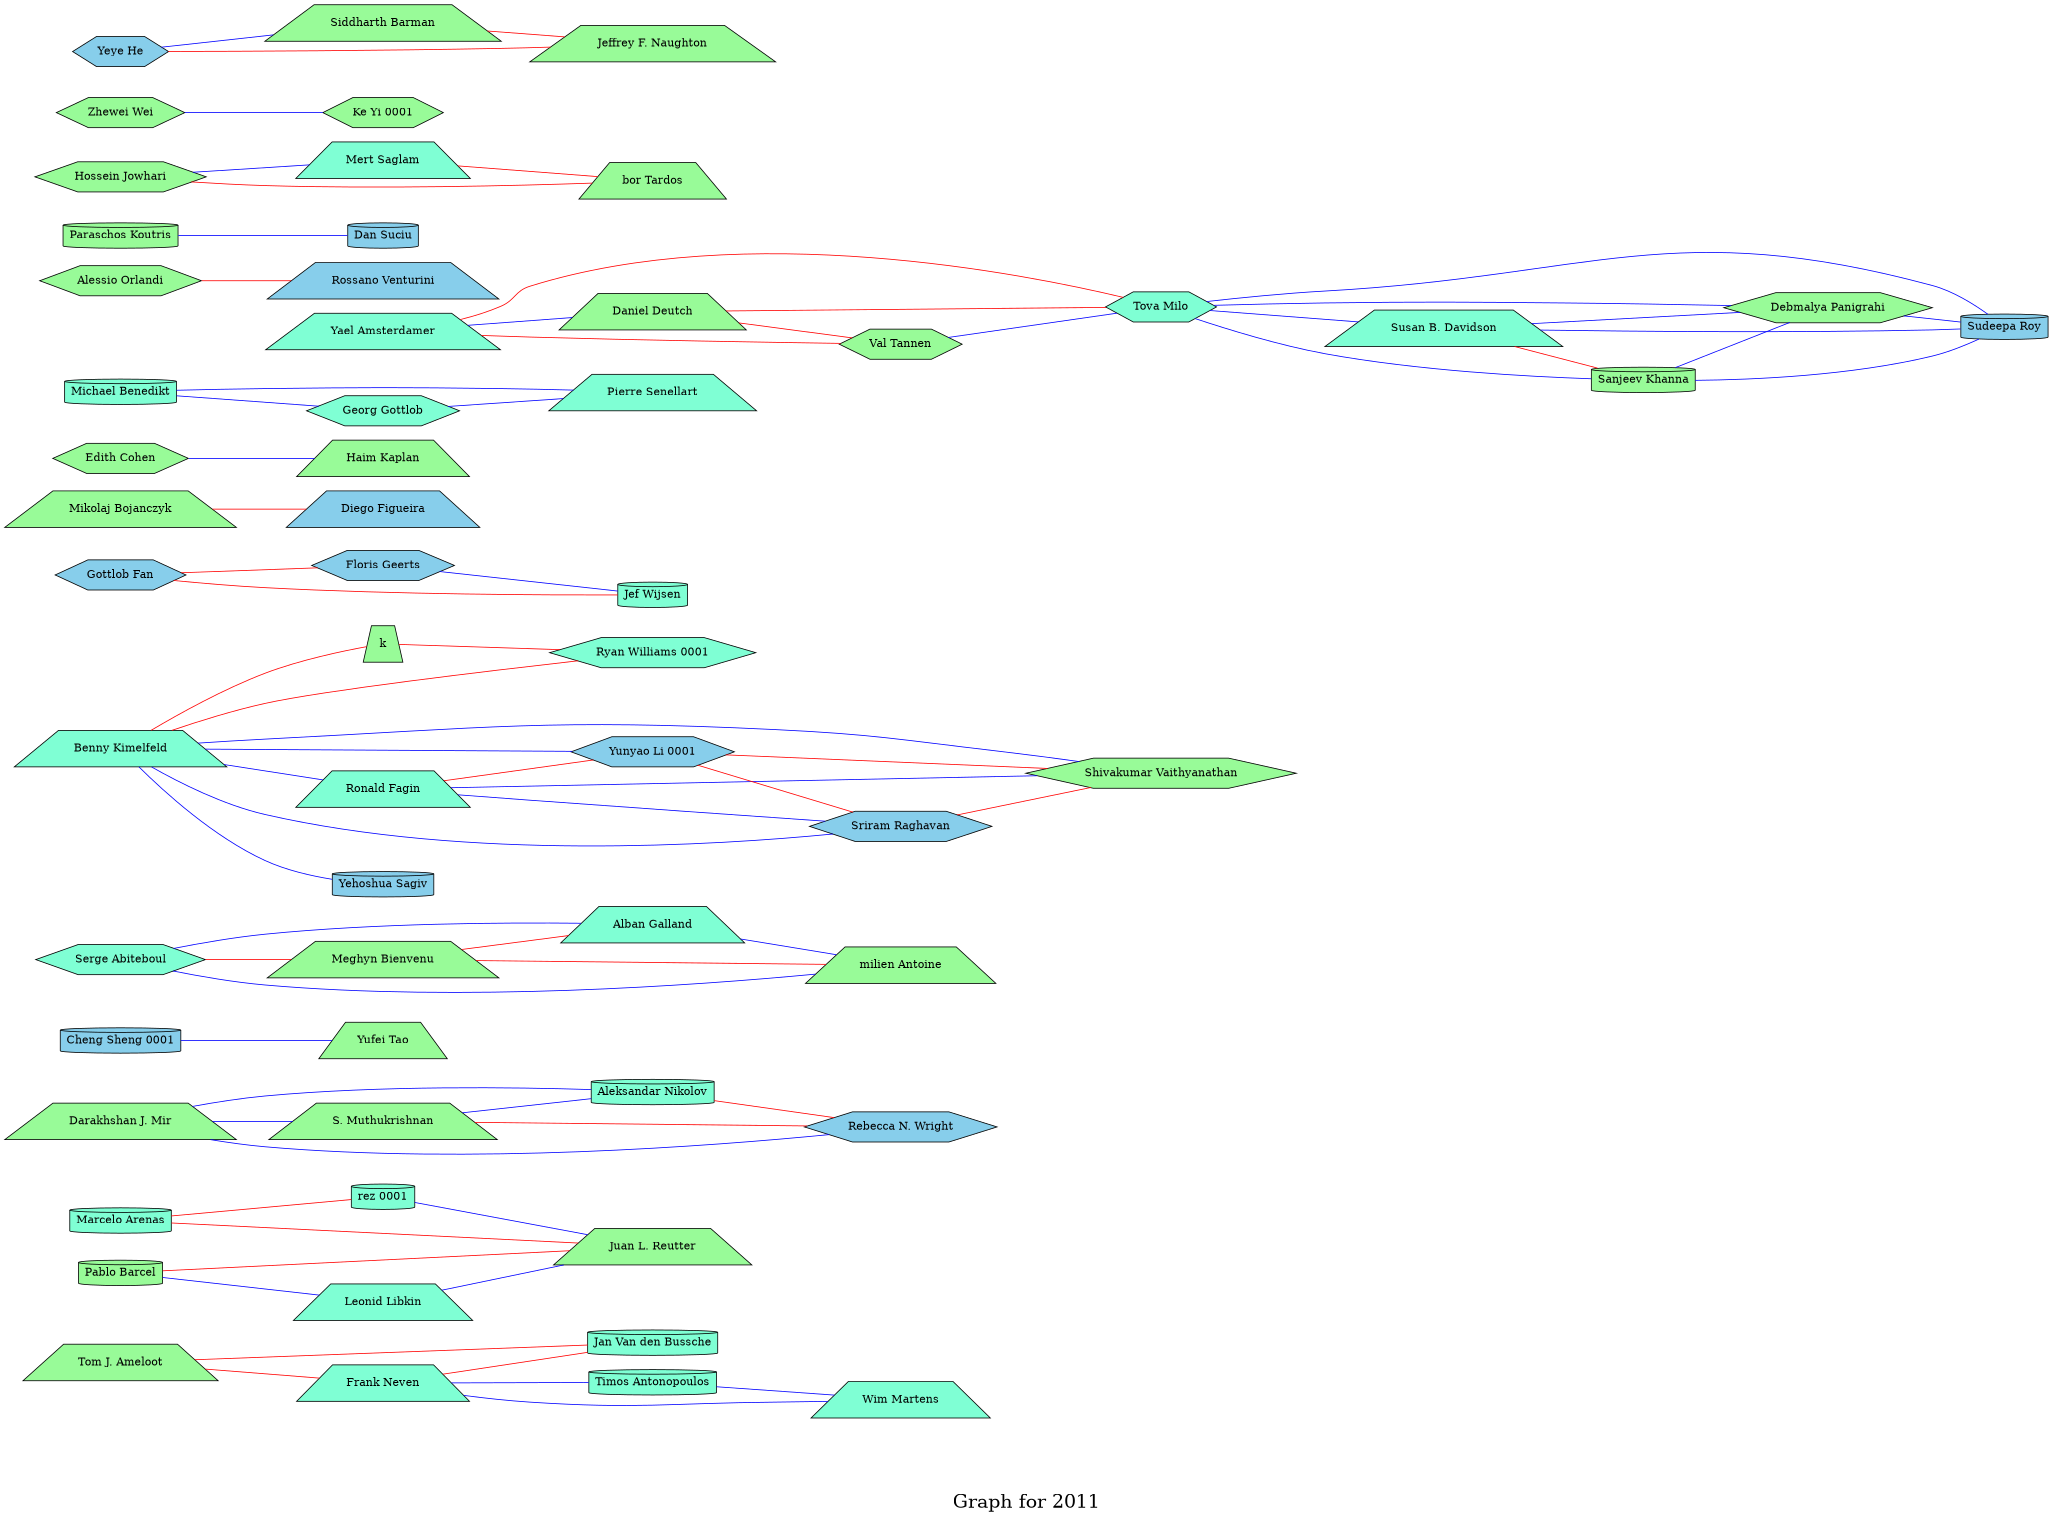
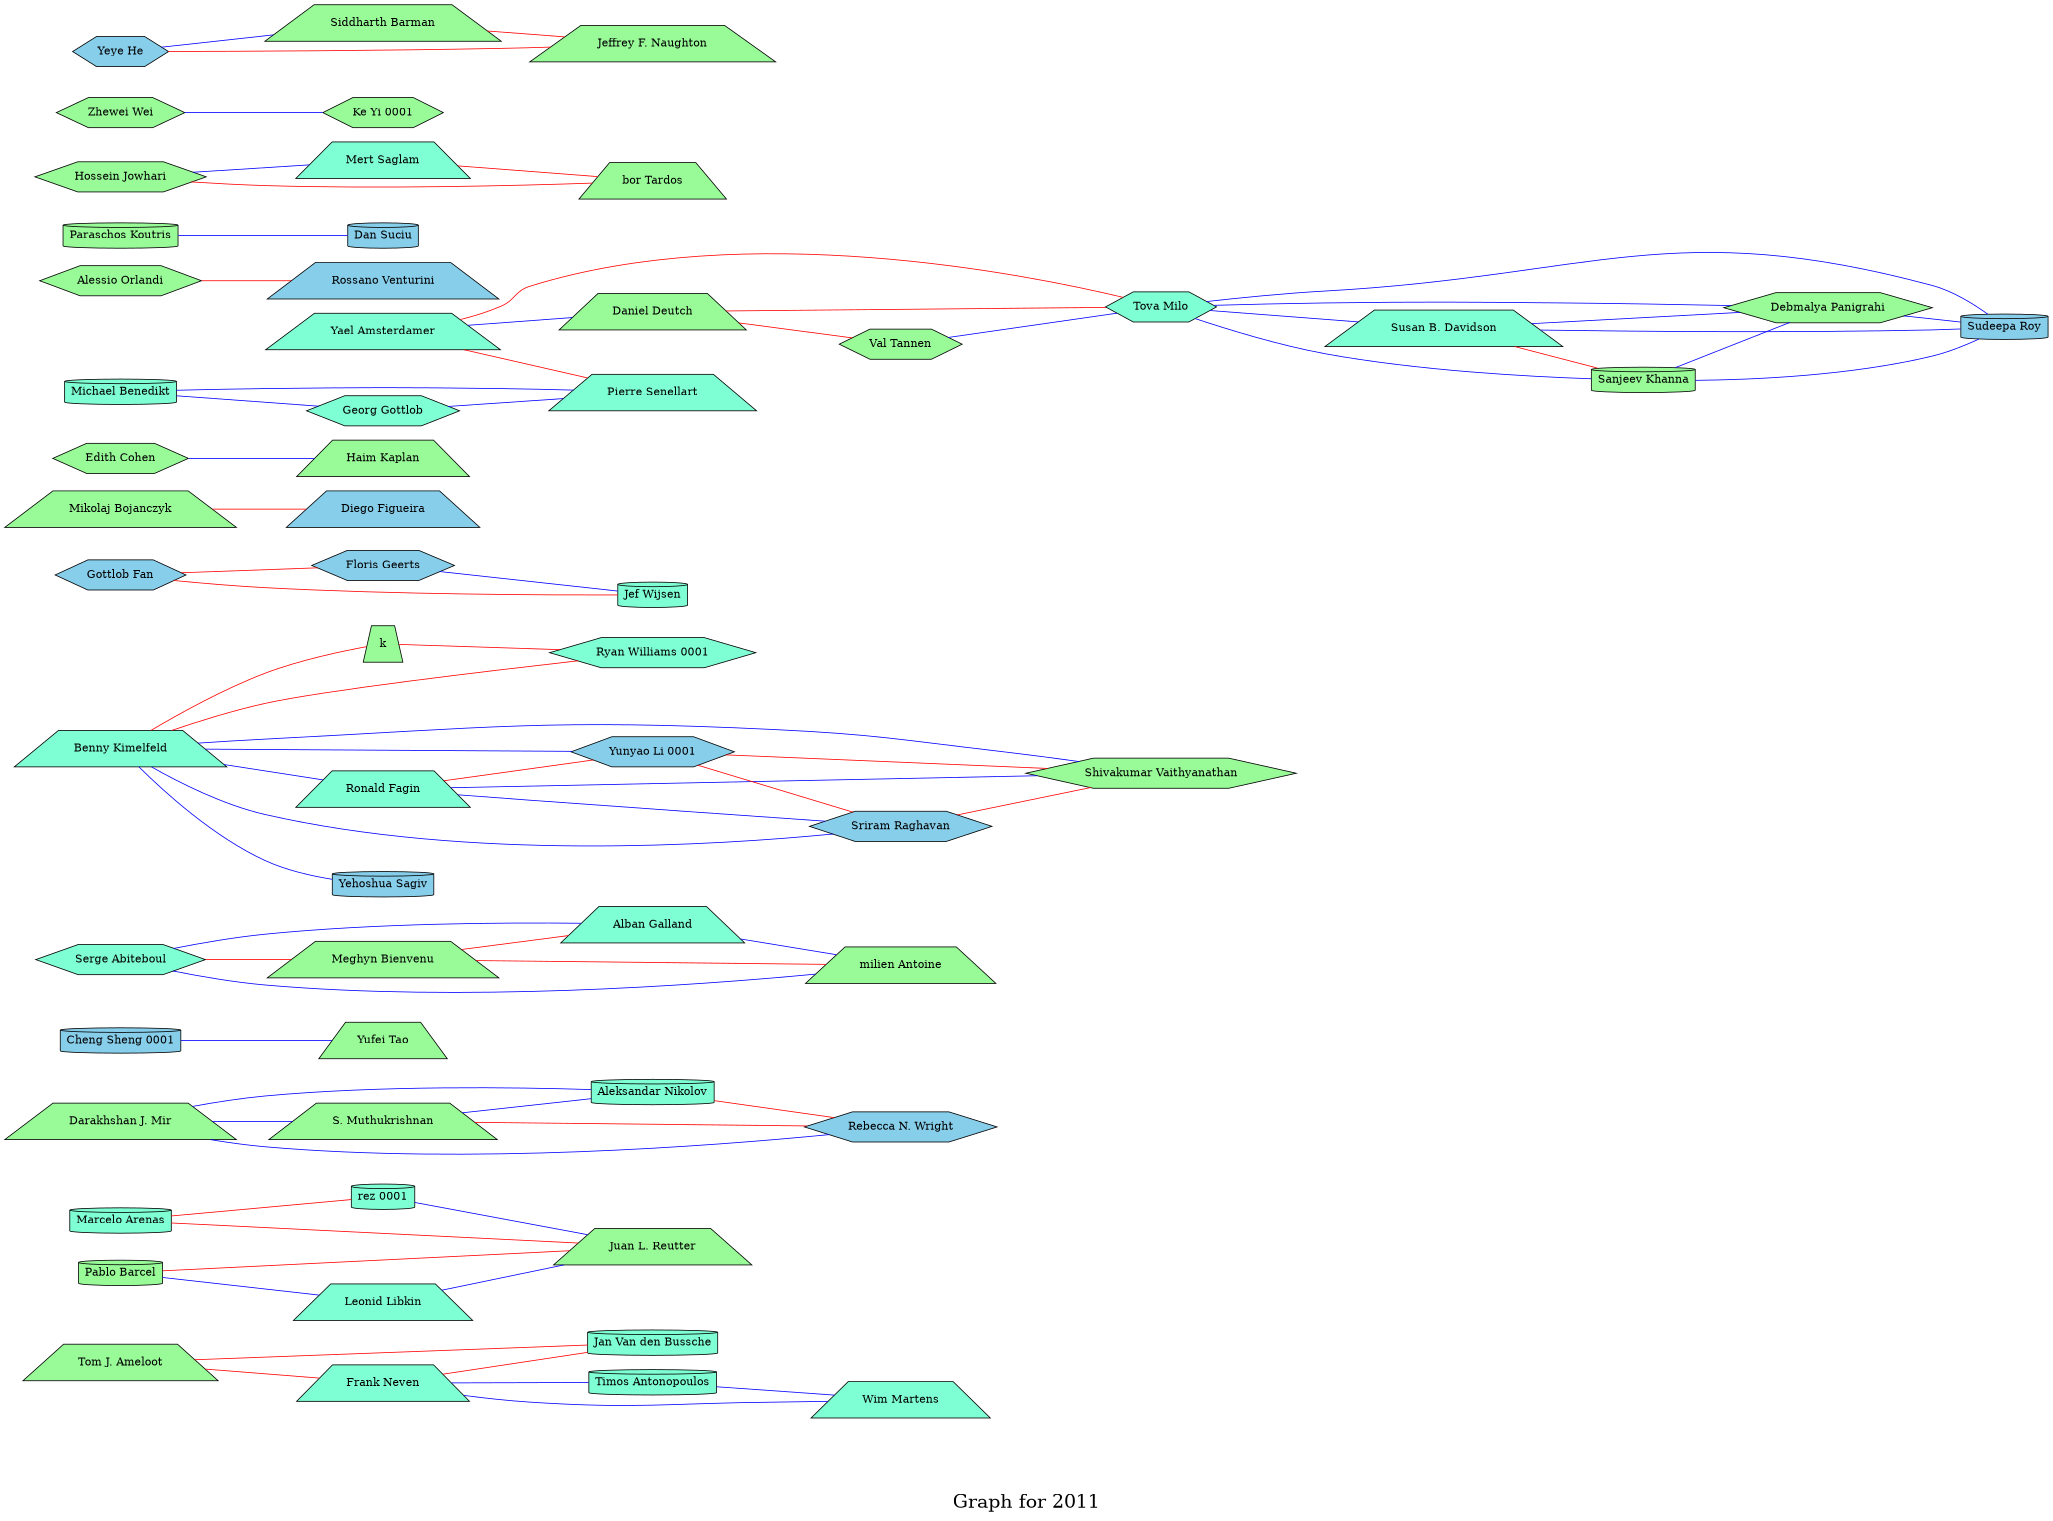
edge "Yael Amsterdamer" -- "Val Tannen": now "Yael Amsterdamer" -- "Pierre Senellart"
